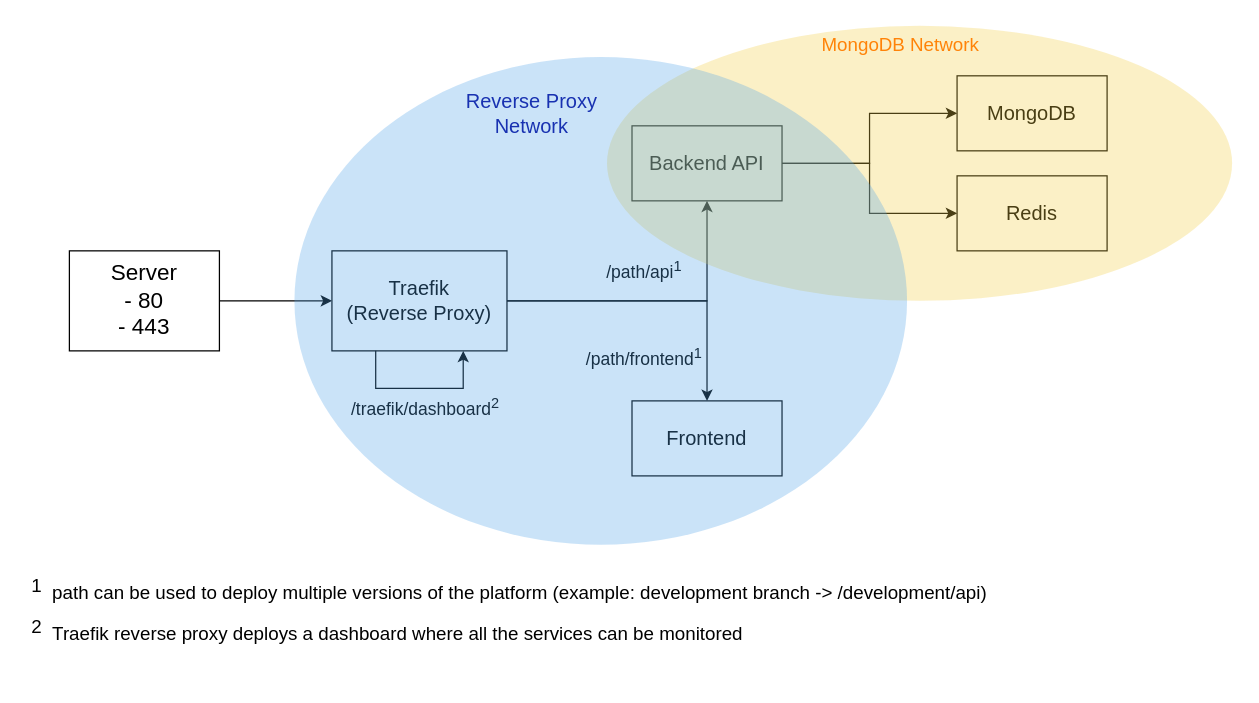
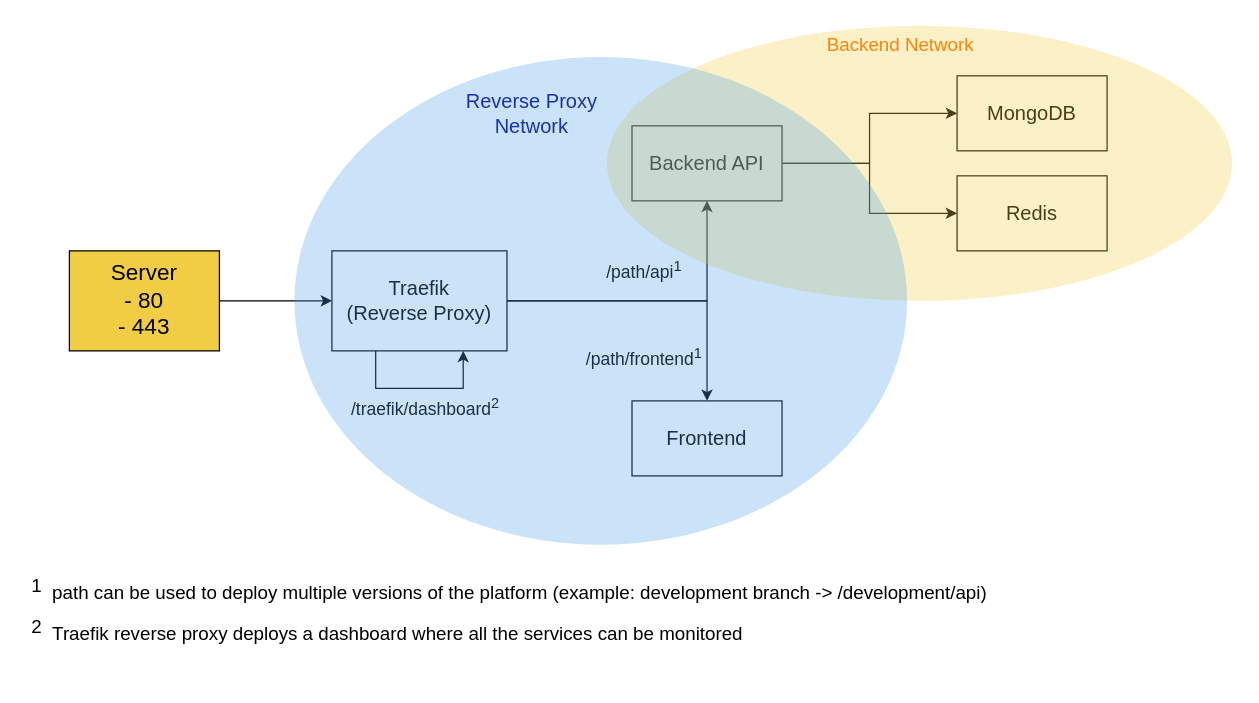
node "MongoDB Network": label "MongoDB Network" -> "Backend Network"
node "Server - 80 - 443": fillcolor #ffffff -> #f0cd43
